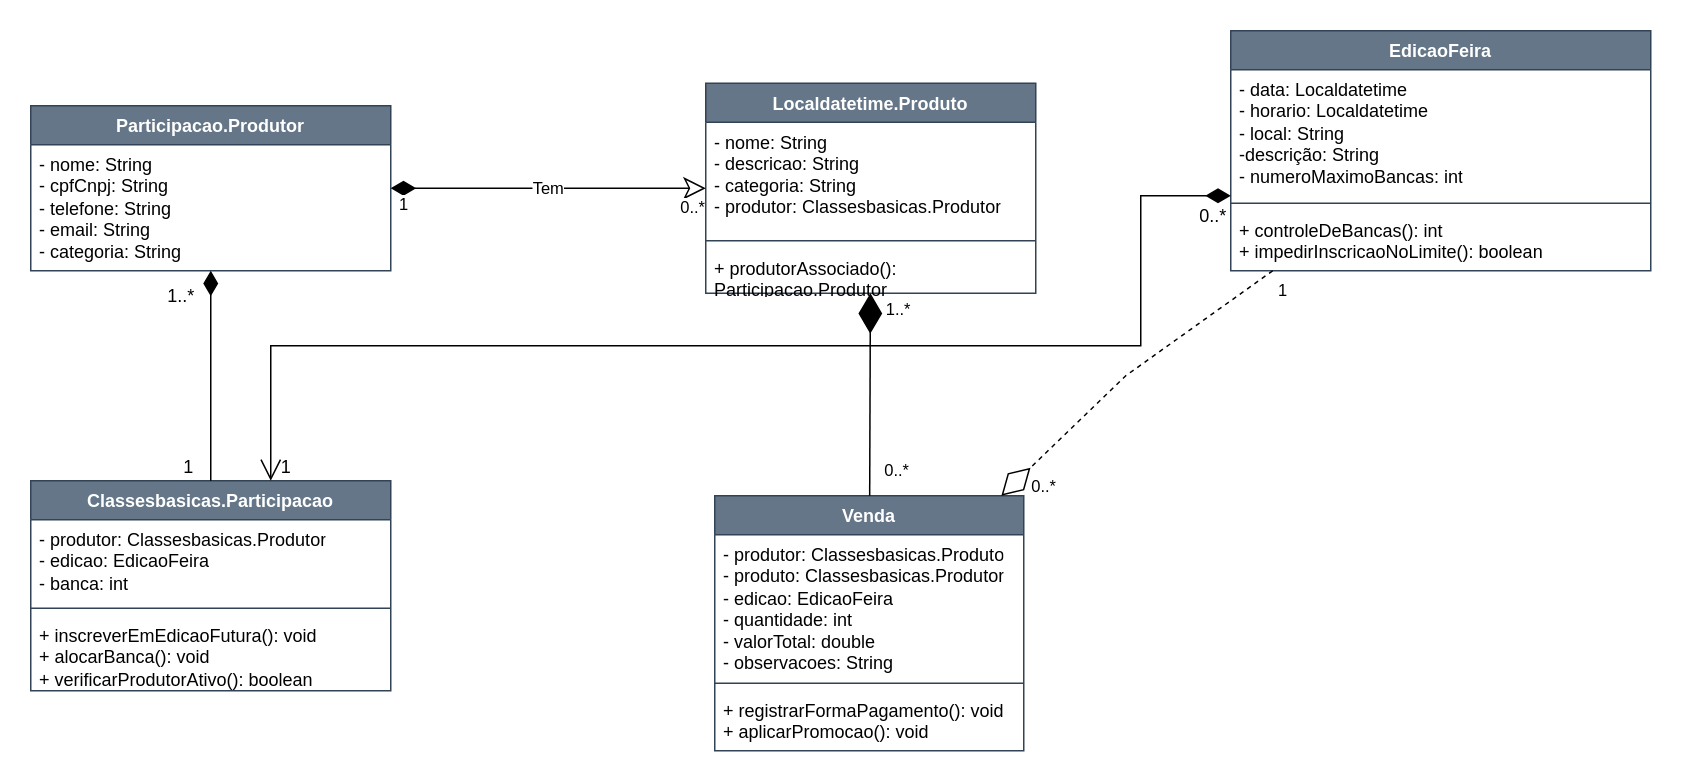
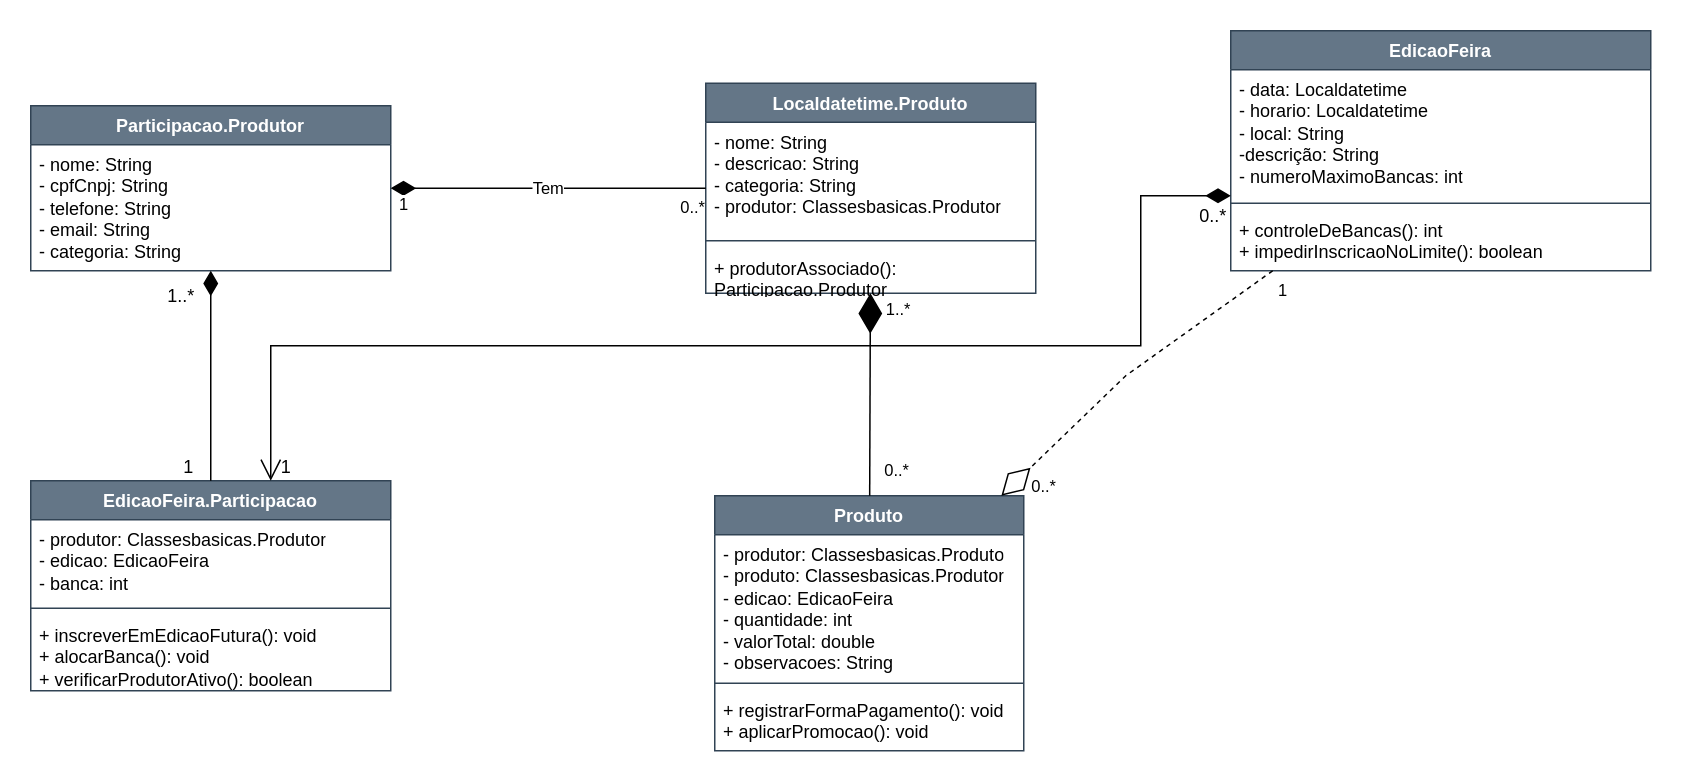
edge "Participacao.Produtor" -- "Localdatetime.Produto": arrowhead classic -> none
node "Classesbasicas.Participacao": label "Classesbasicas.Participacao" -> "EdicaoFeira.Participacao"
node "Venda": label "Venda" -> "Produto"
